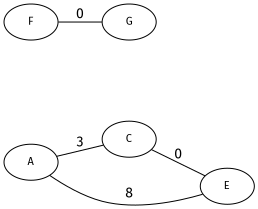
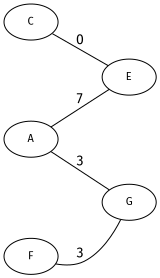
edge "F" -- "G": label "0" -> "3"
edge "C" -- "A": now "G" -- "A"
edge "A" -- "E": label "8" -> "7"
